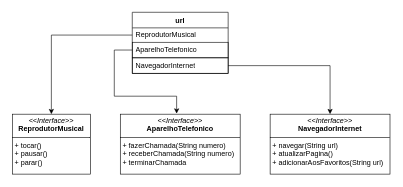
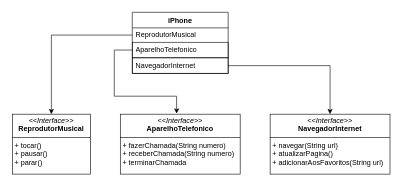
node "url": label "url" -> "iPhone"
